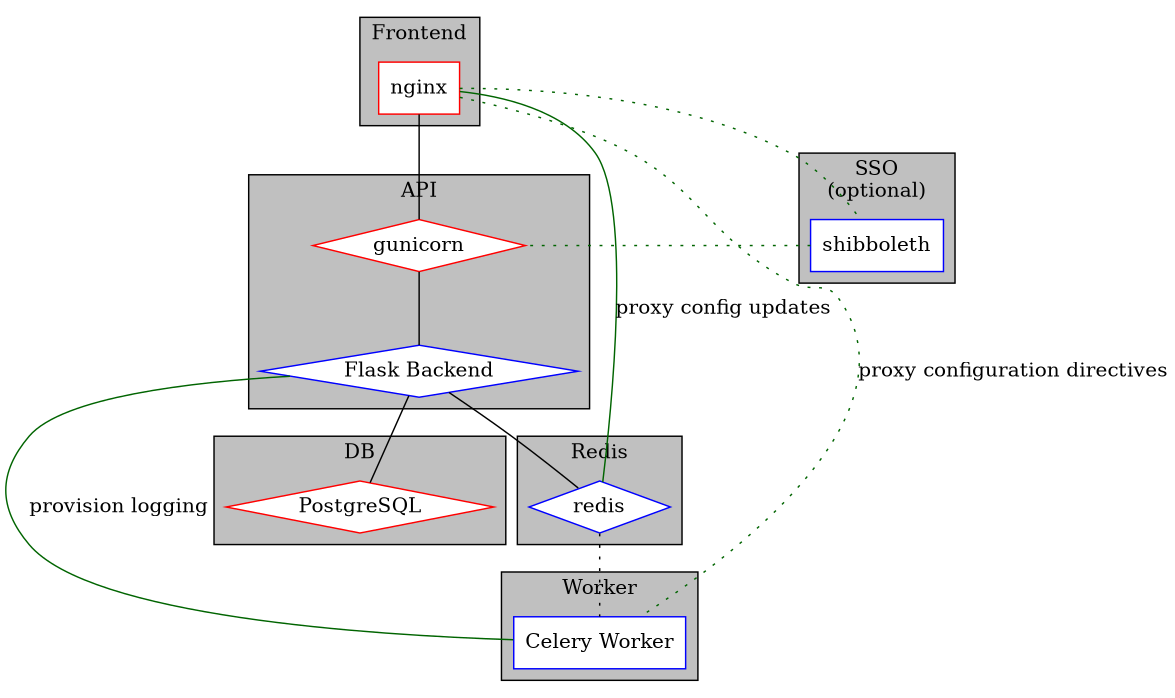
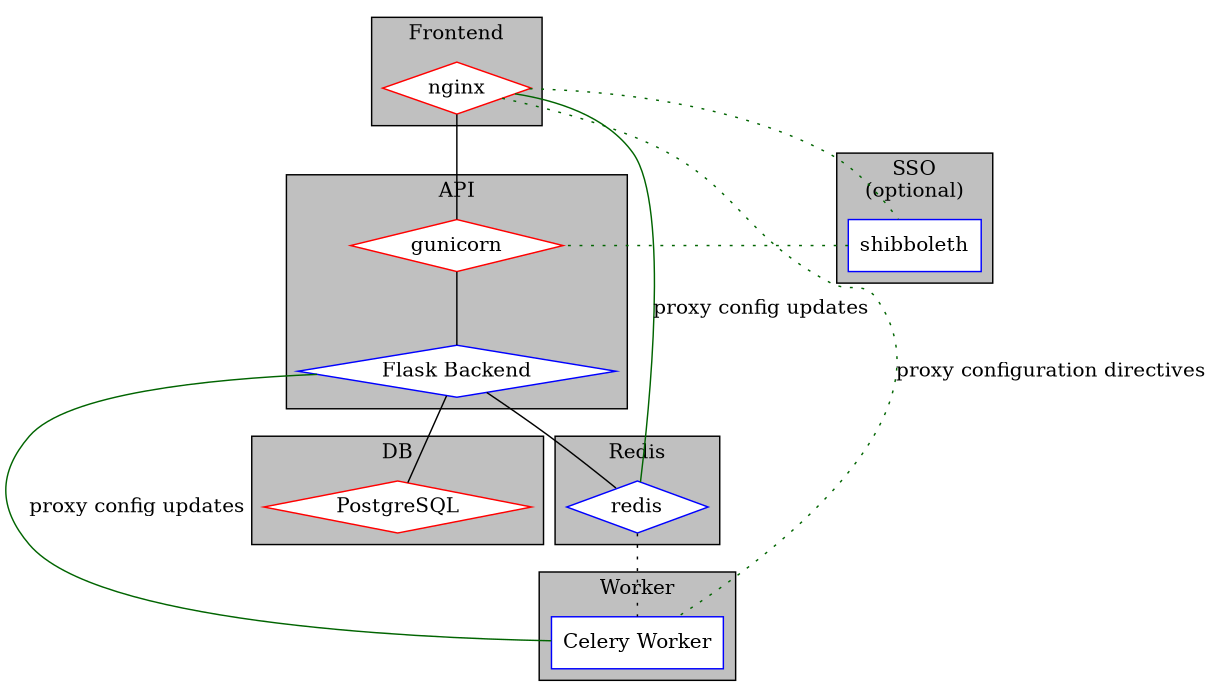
node "nginx": shape box -> diamond
edge "Flask Backend" -- "Celery Worker": label "provision logging" -> "proxy config updates"
